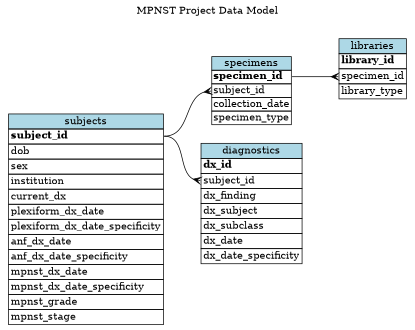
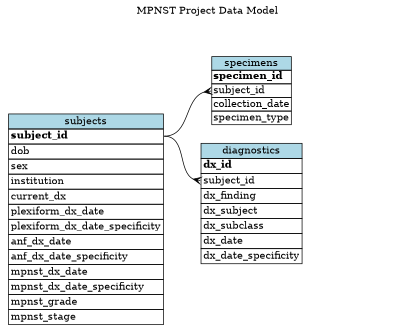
node "libraries": removed
